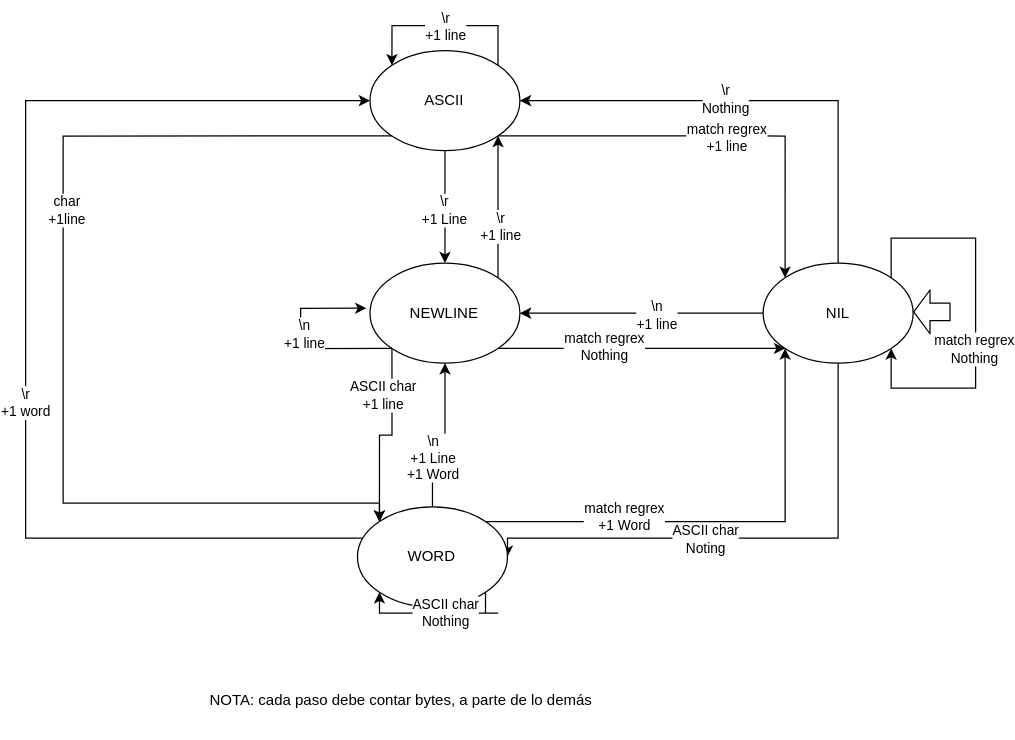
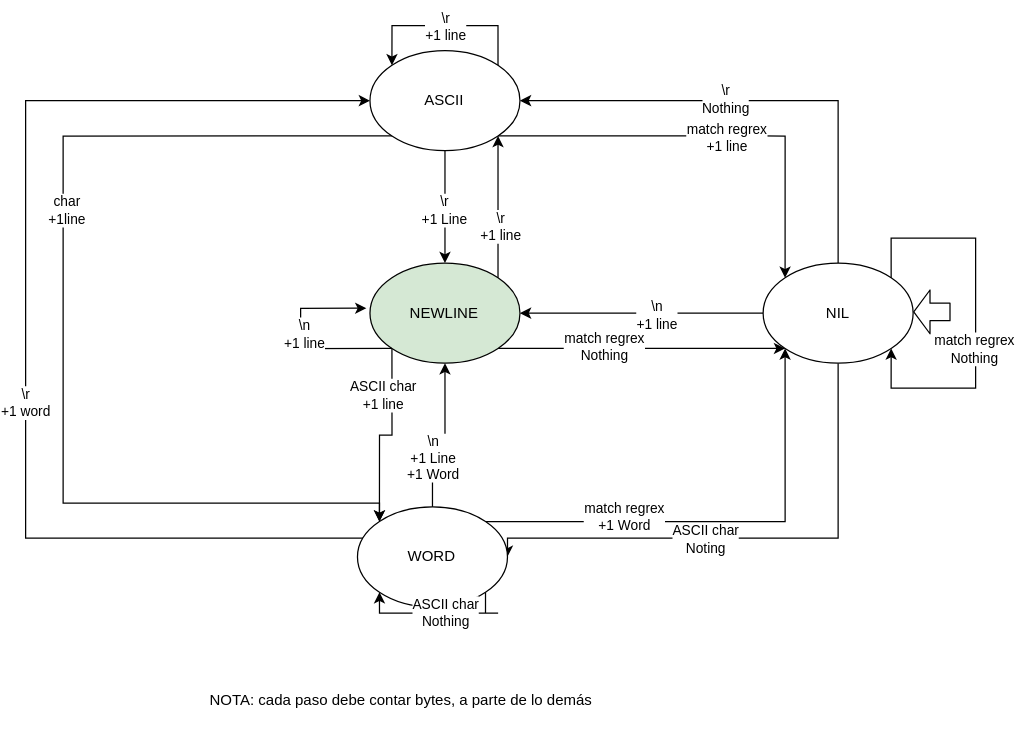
node "NEWLINE": fillcolor #ffffff -> #d5e8d4
